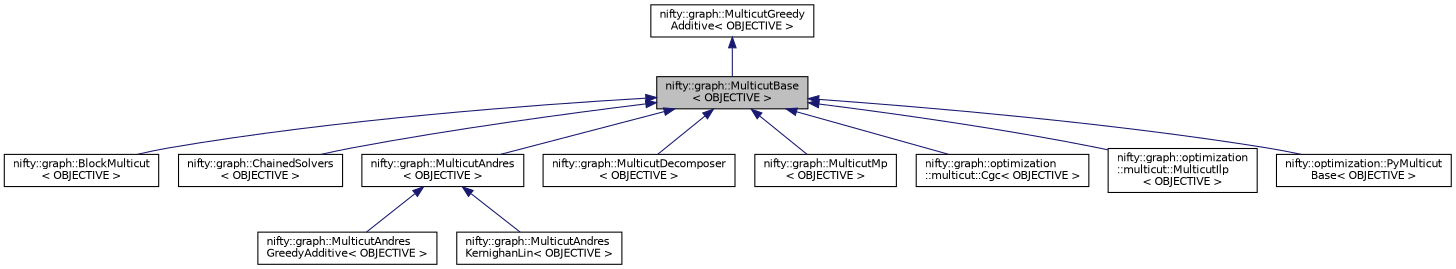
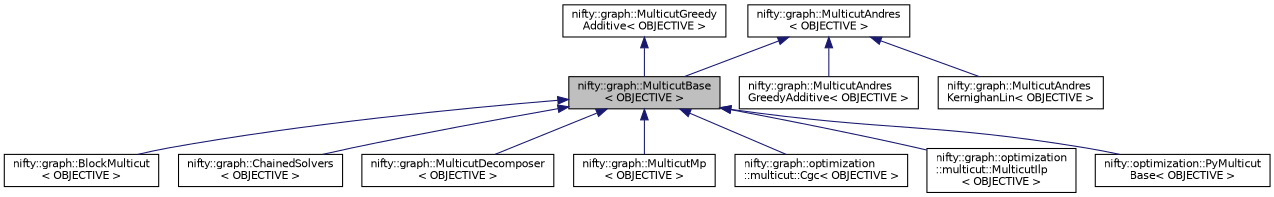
edge "nifty::graph::MulticutAndres < OBJECTIVE >" -> "nifty::graph::MulticutBase < OBJECTIVE >": reversed
